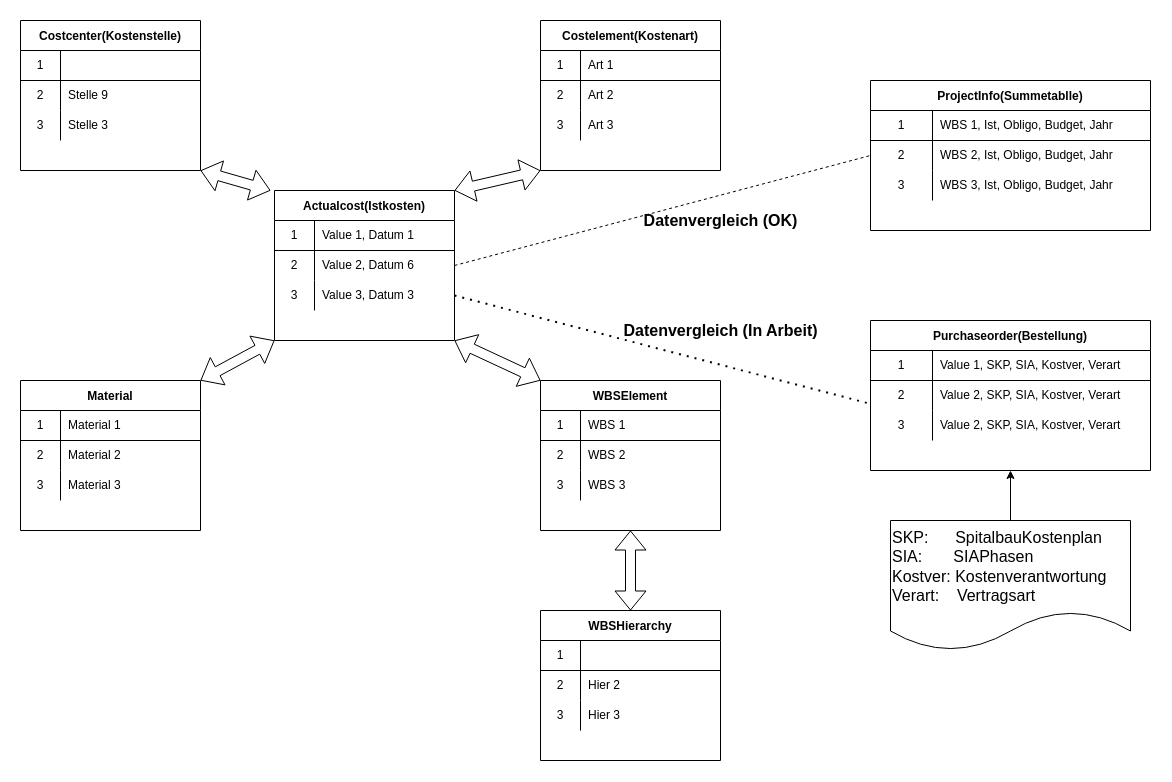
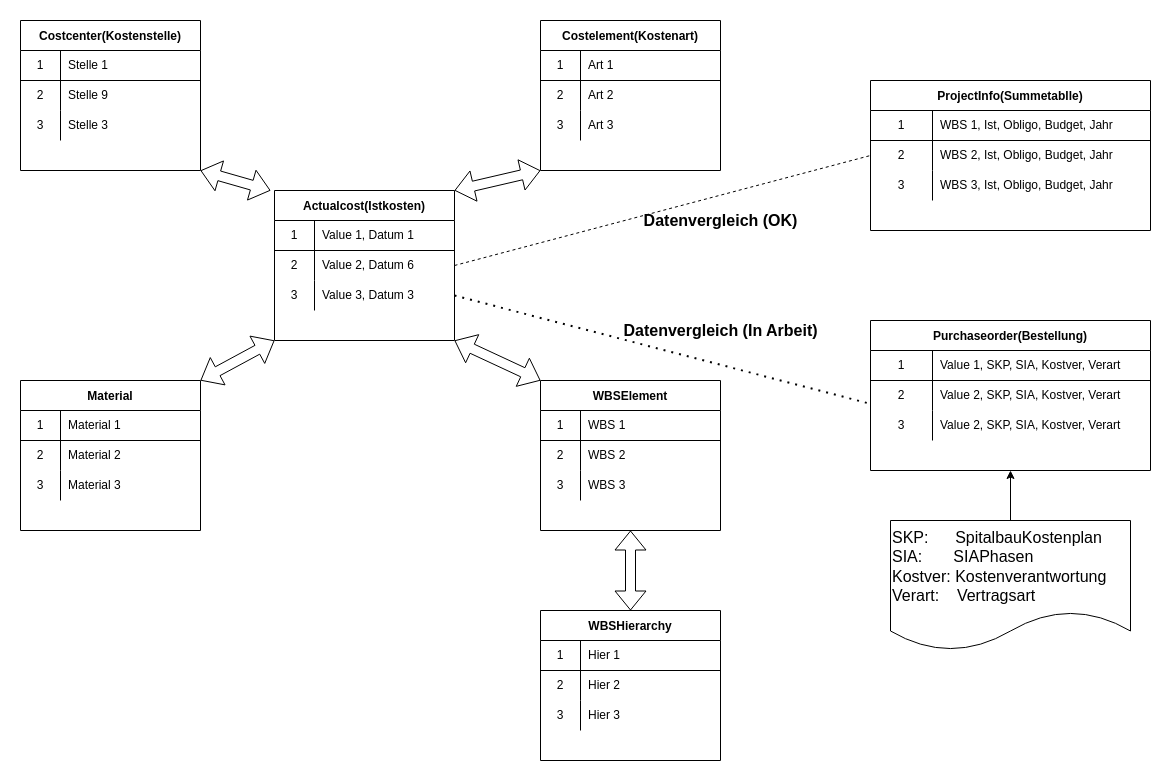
node "Stelle 1": added
node "Hier 1": added
